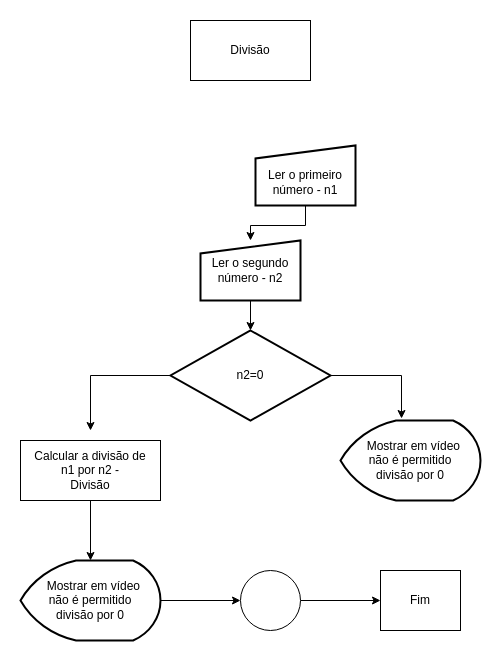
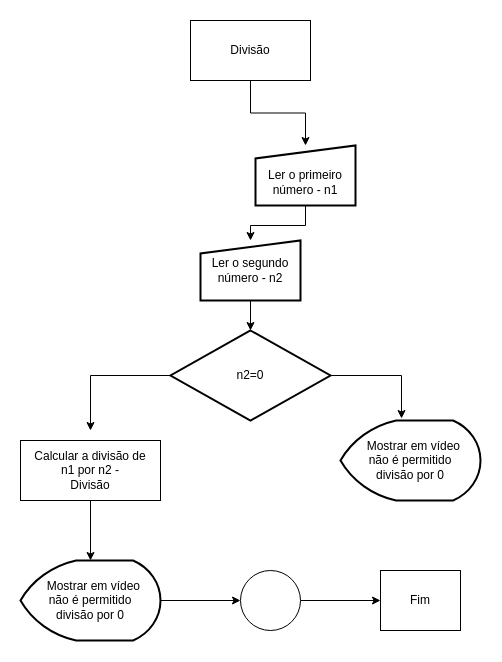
edge "Divisão" -> "Ler o primeiro número - n1": added
